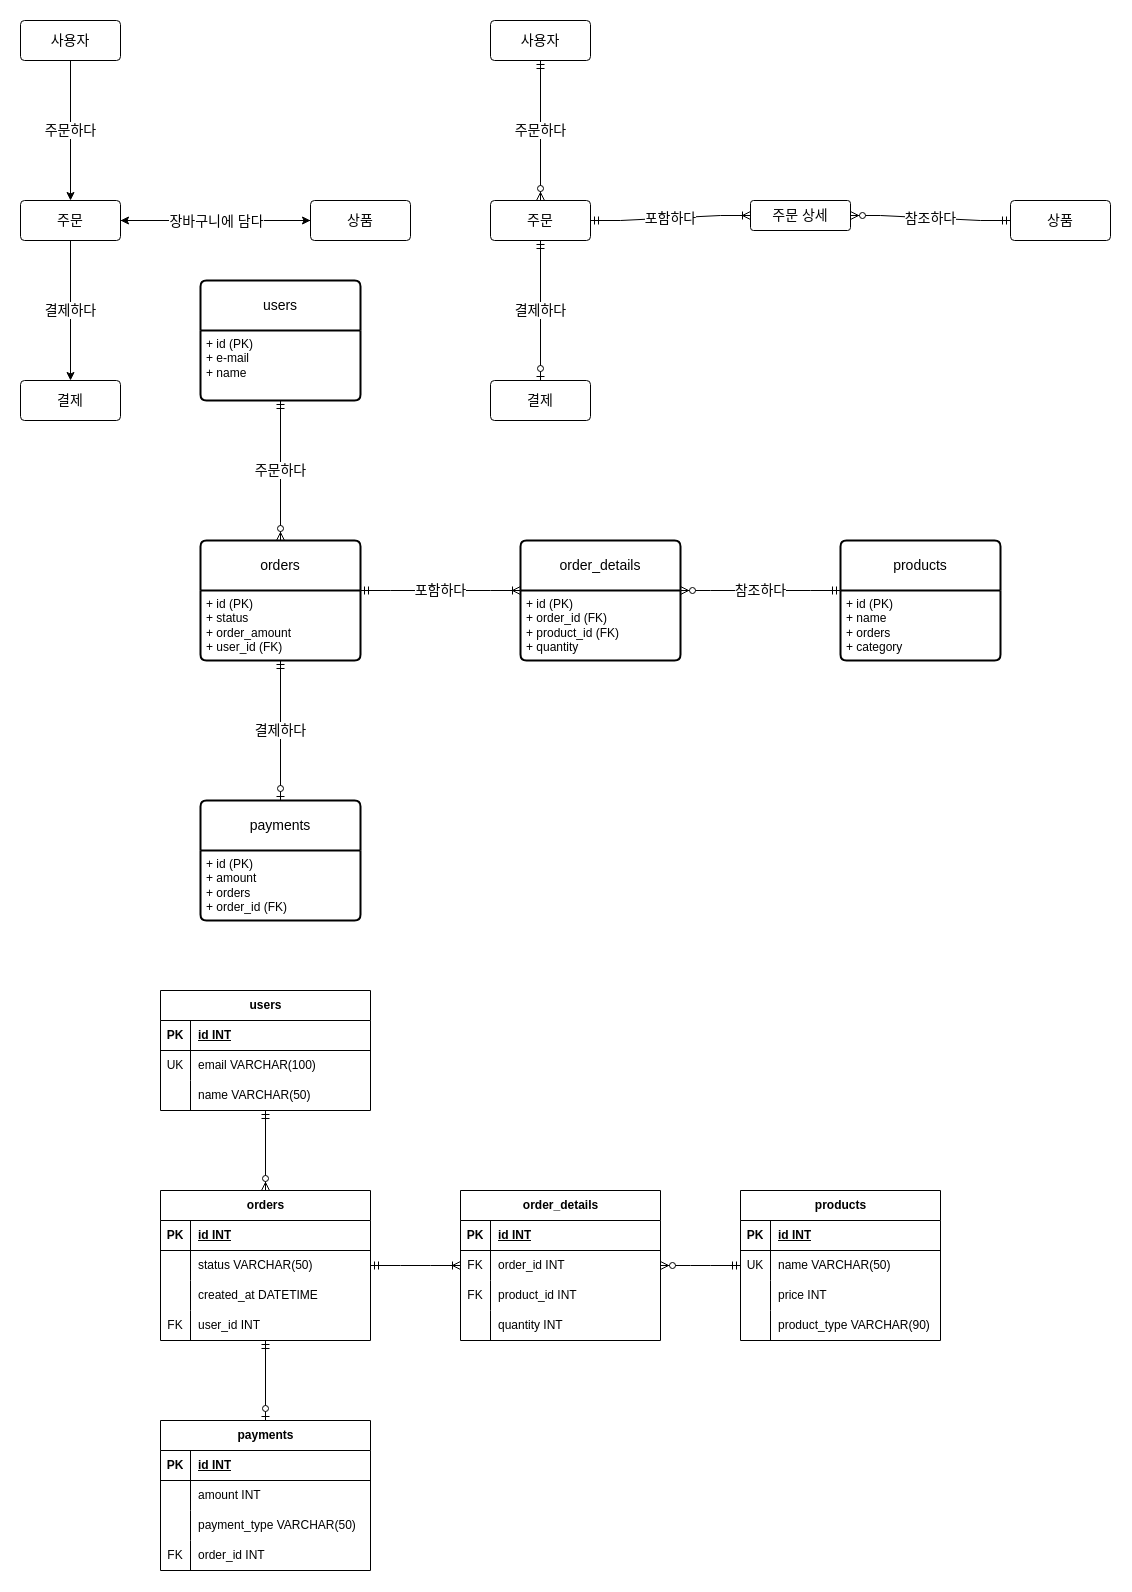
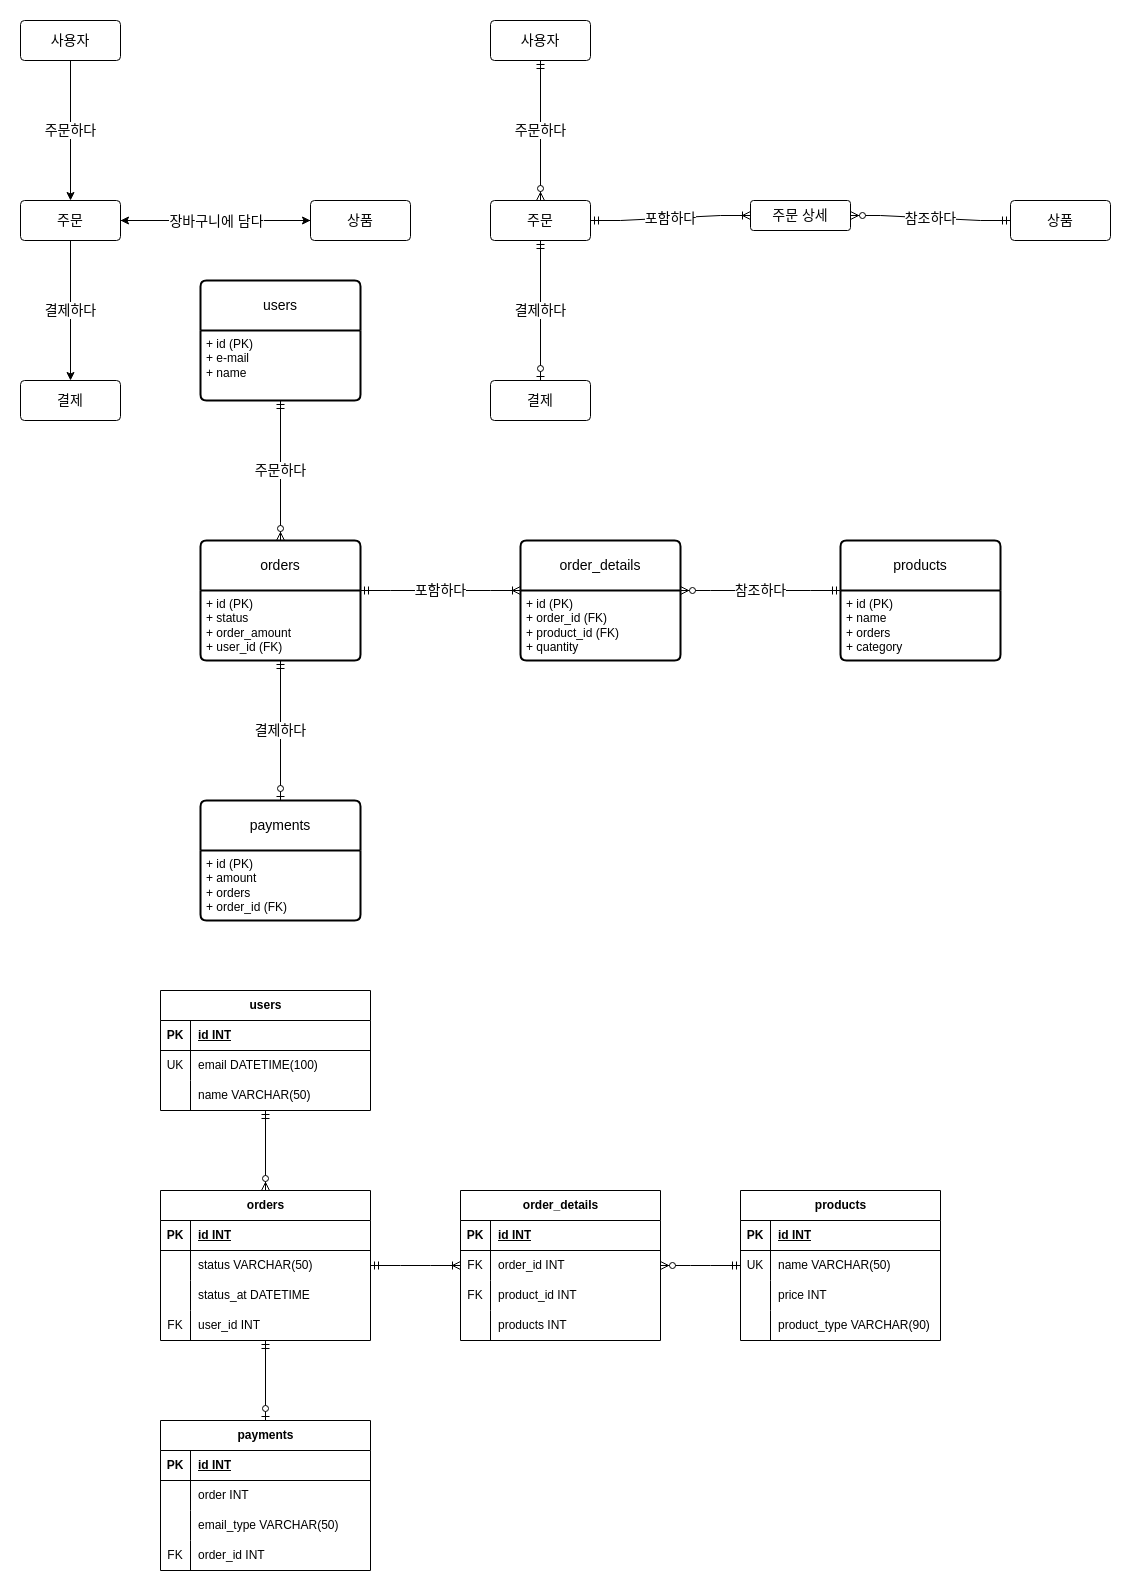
node "email VARCHAR(100)": label "email VARCHAR(100)" -> "email DATETIME(100)"
node "created_at DATETIME": label "created_at DATETIME" -> "status_at DATETIME"
node "quantity INT": label "quantity INT" -> "products INT"
node "amount INT": label "amount INT" -> "order INT"
node "payment_type VARCHAR(50)": label "payment_type VARCHAR(50)" -> "email_type VARCHAR(50)"
